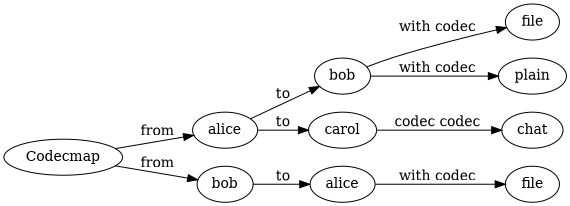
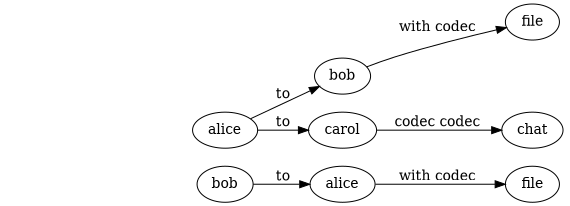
node "plain": removed
node "Codecmap": removed
